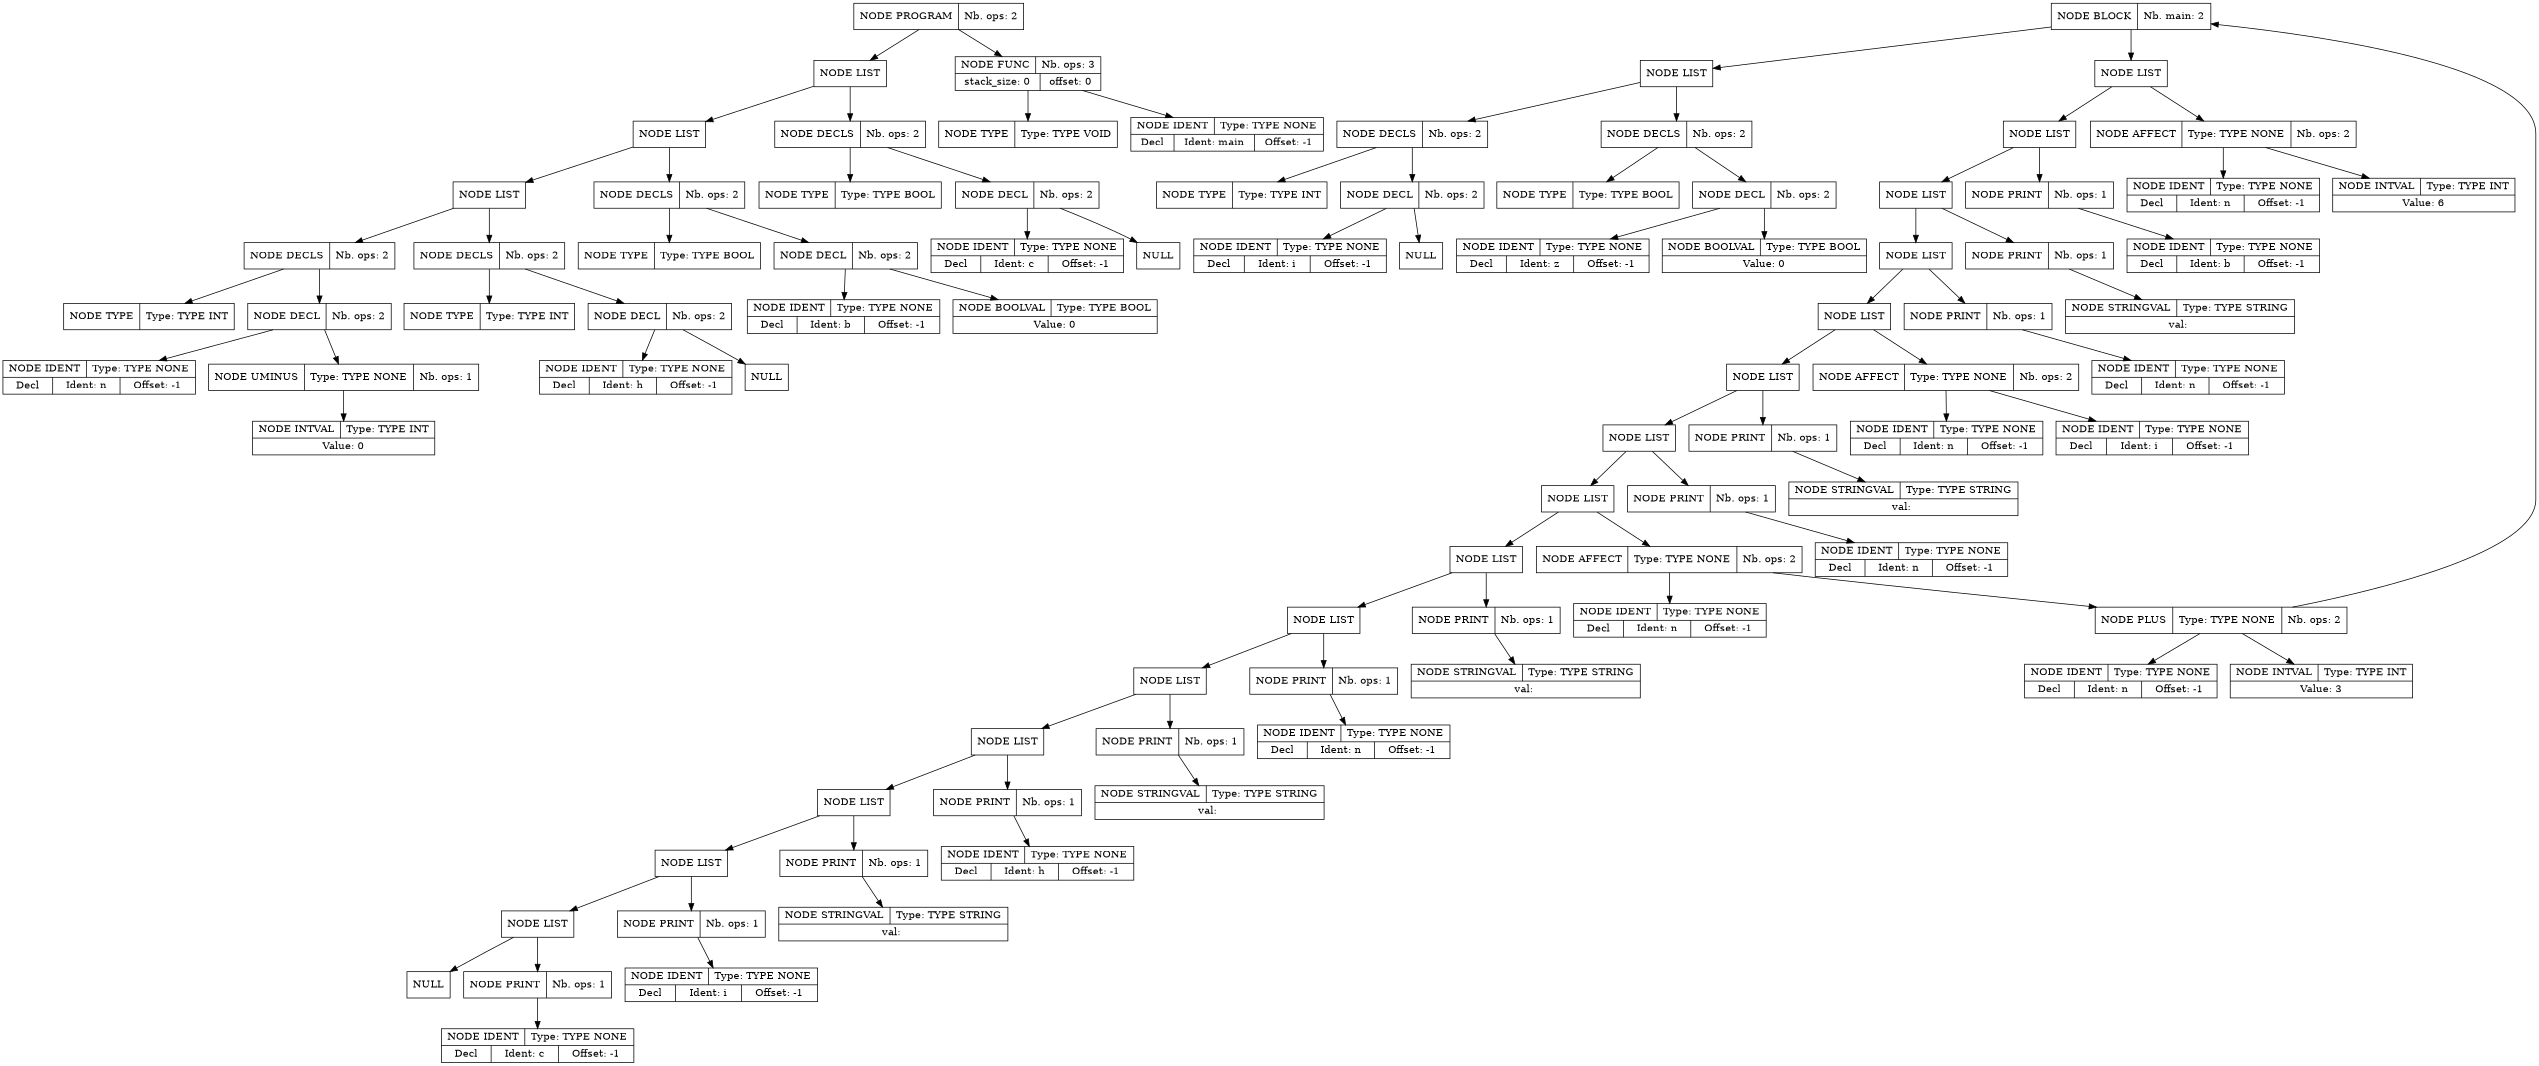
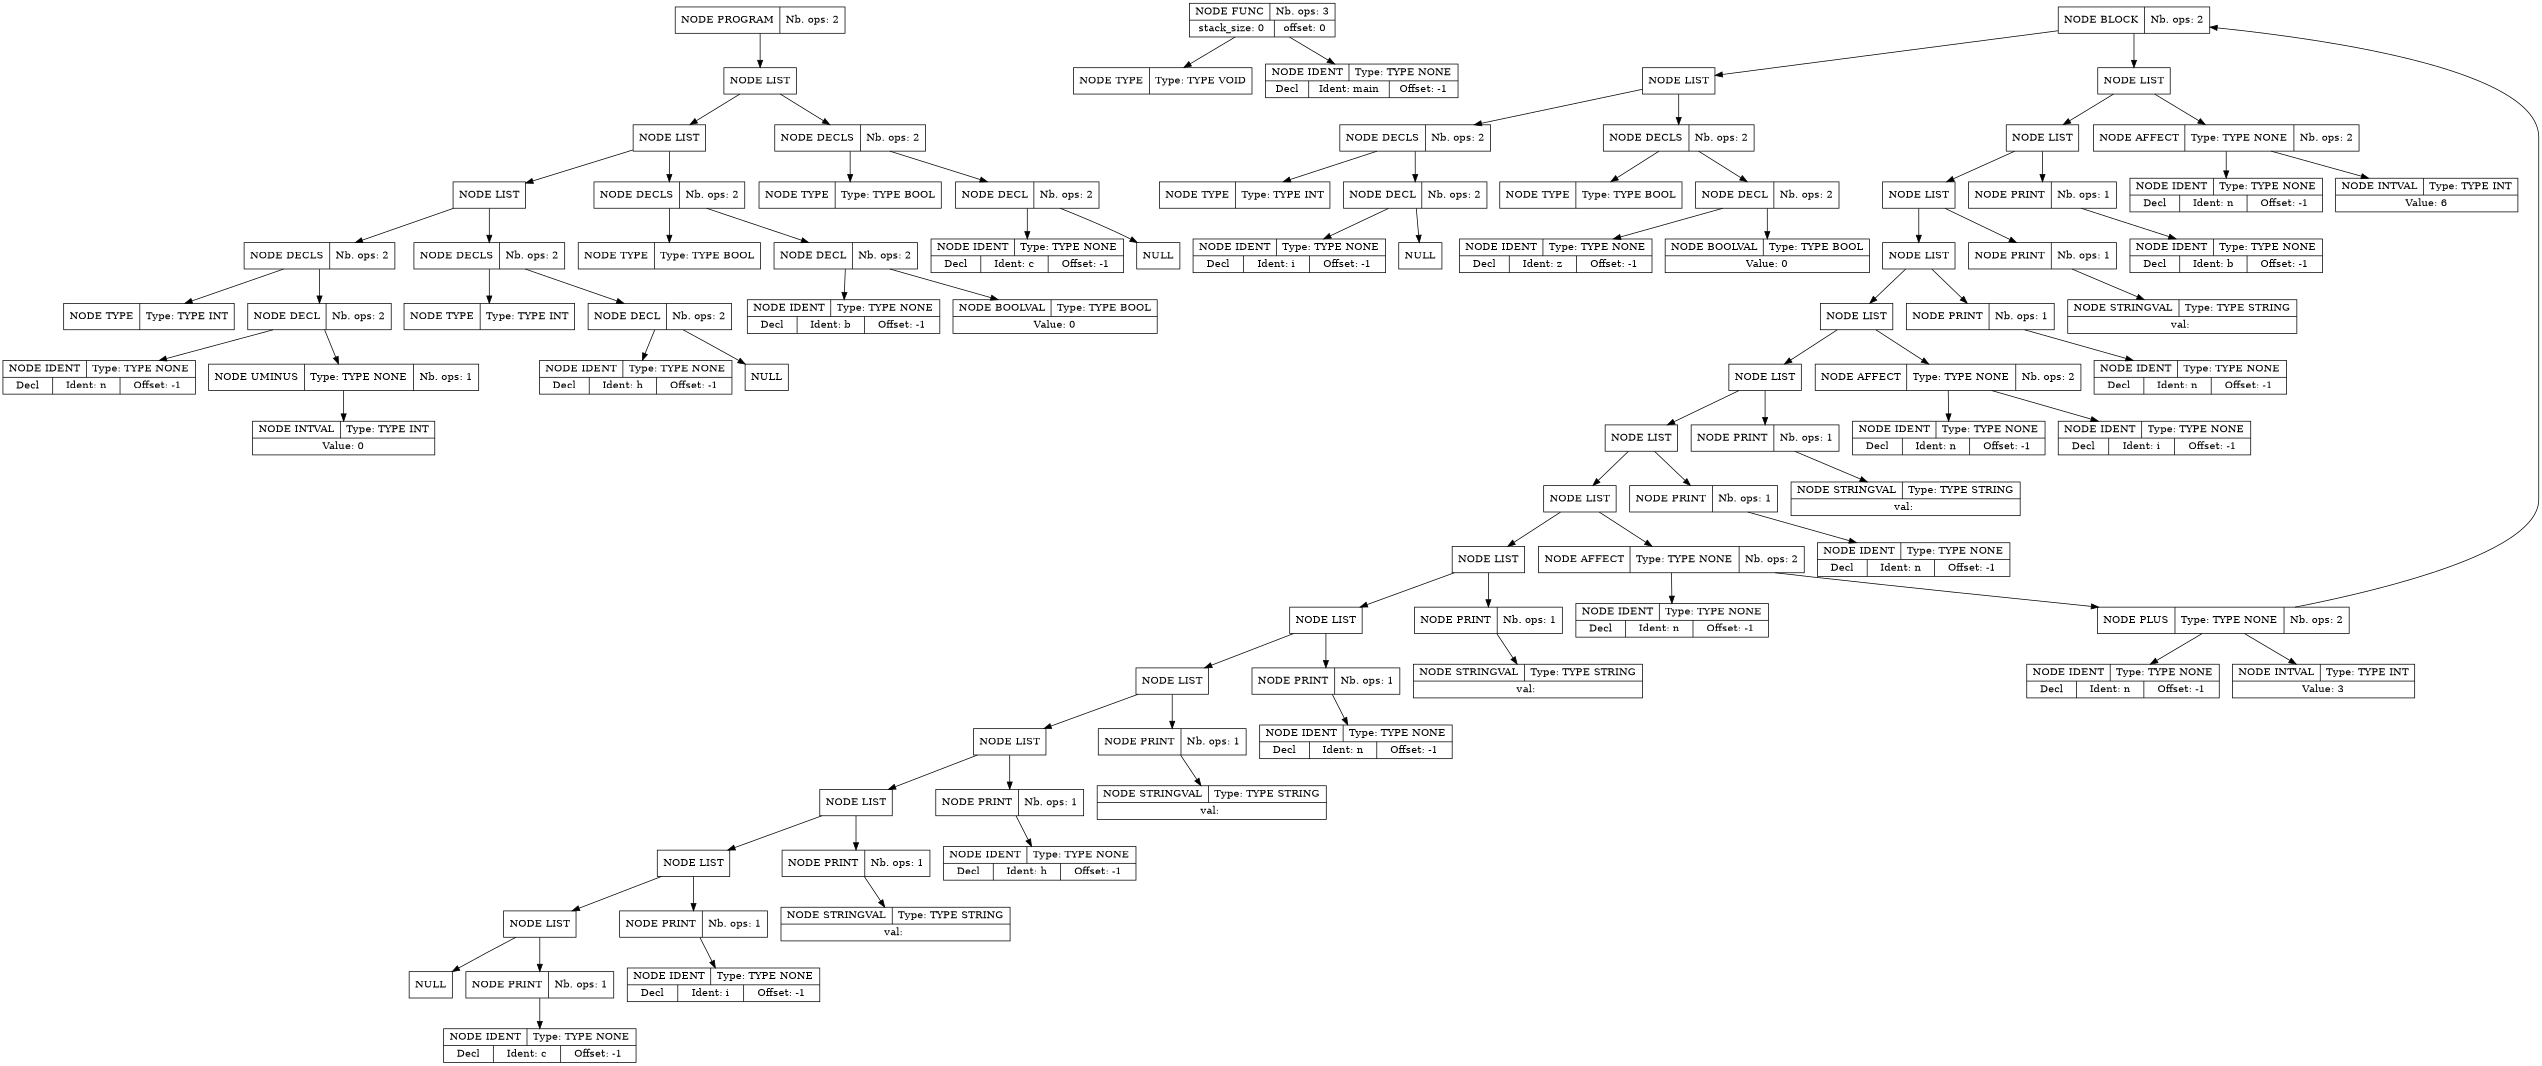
node "NODE BLOCK": text "Nb. main: 2" -> "Nb. ops: 2"
edge "NODE PROGRAM" -> "NODE FUNC": removed
